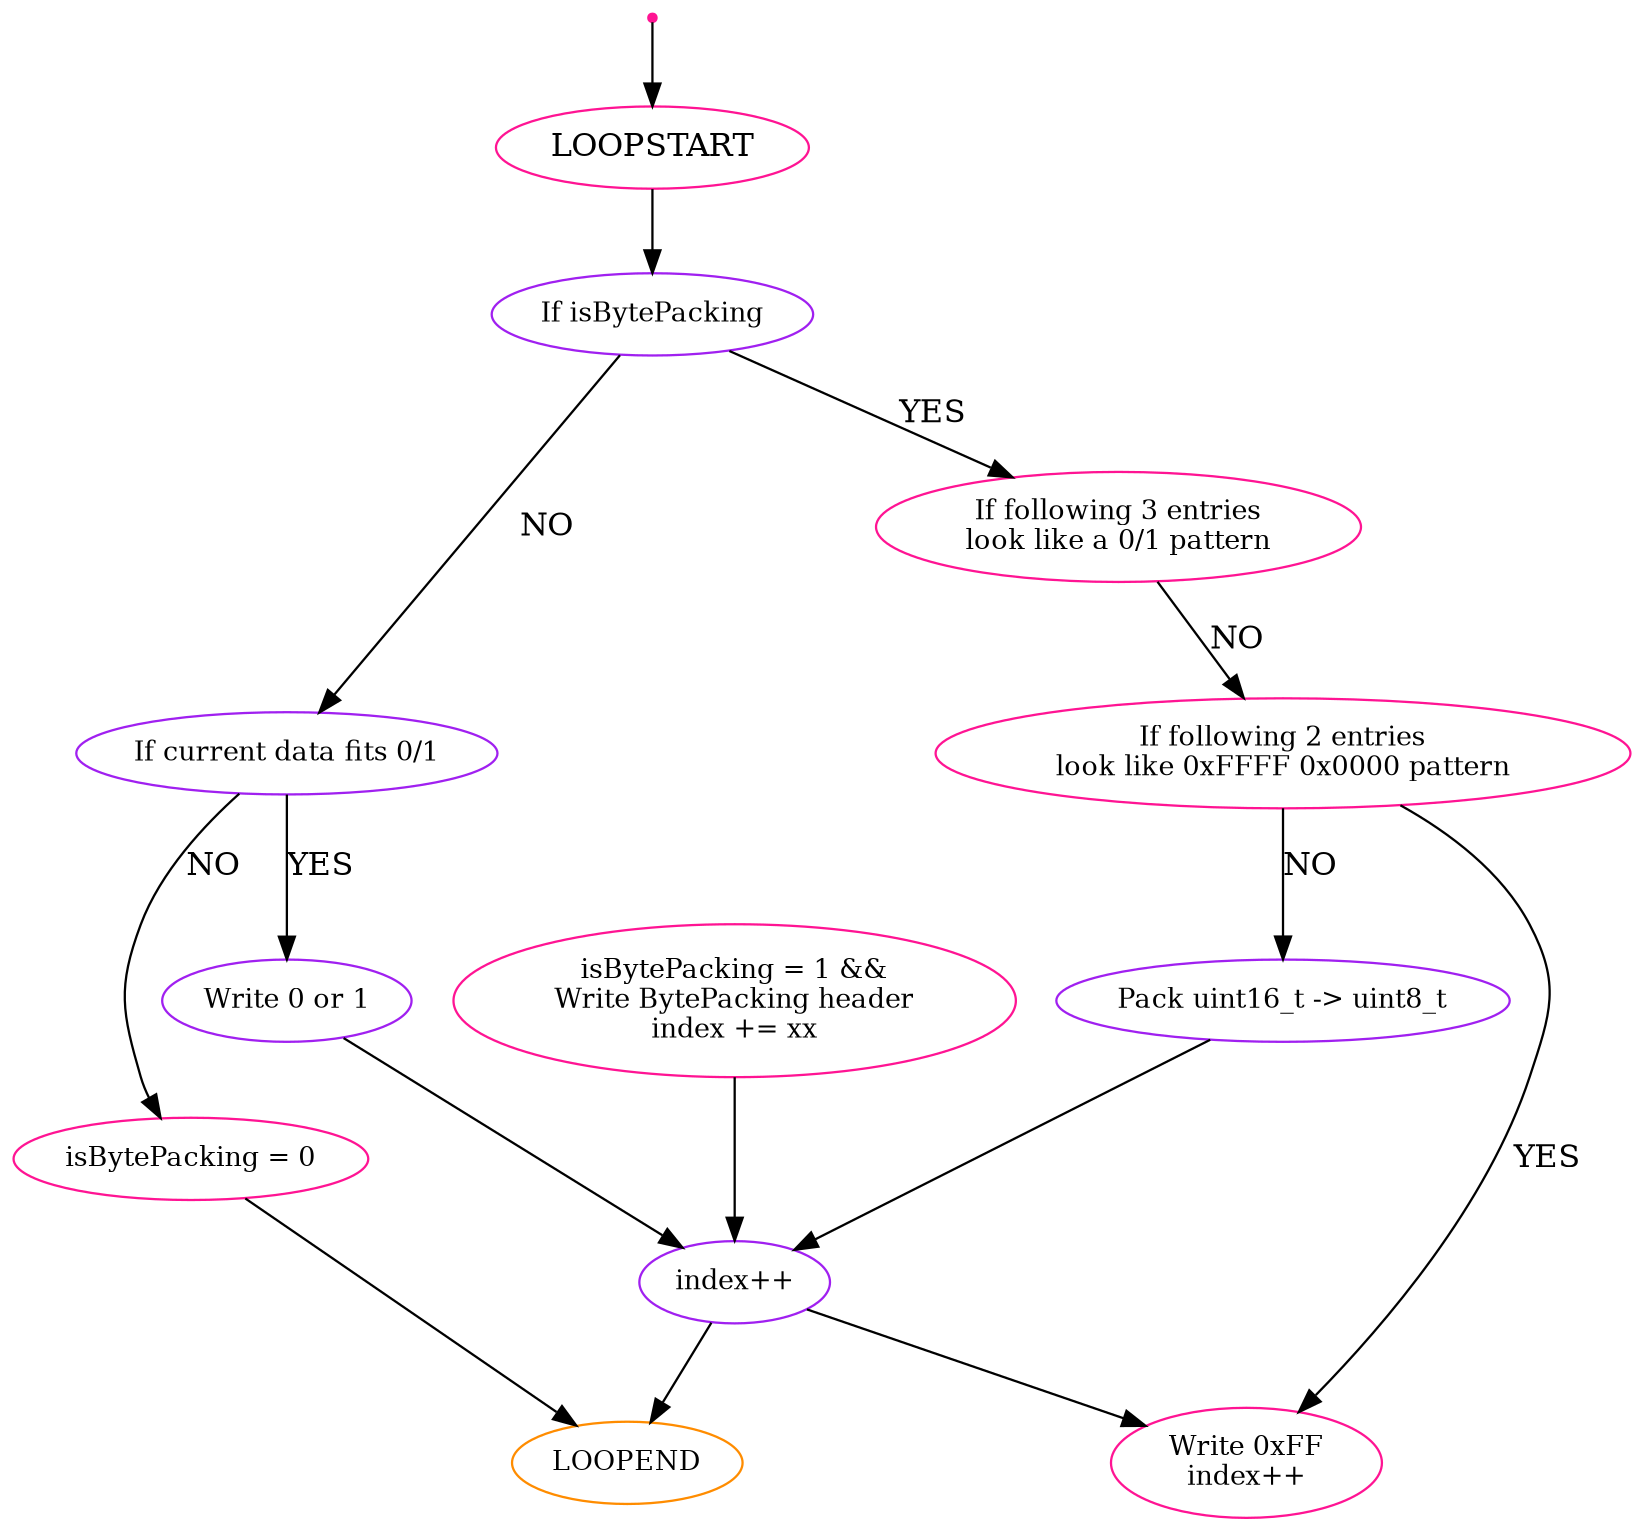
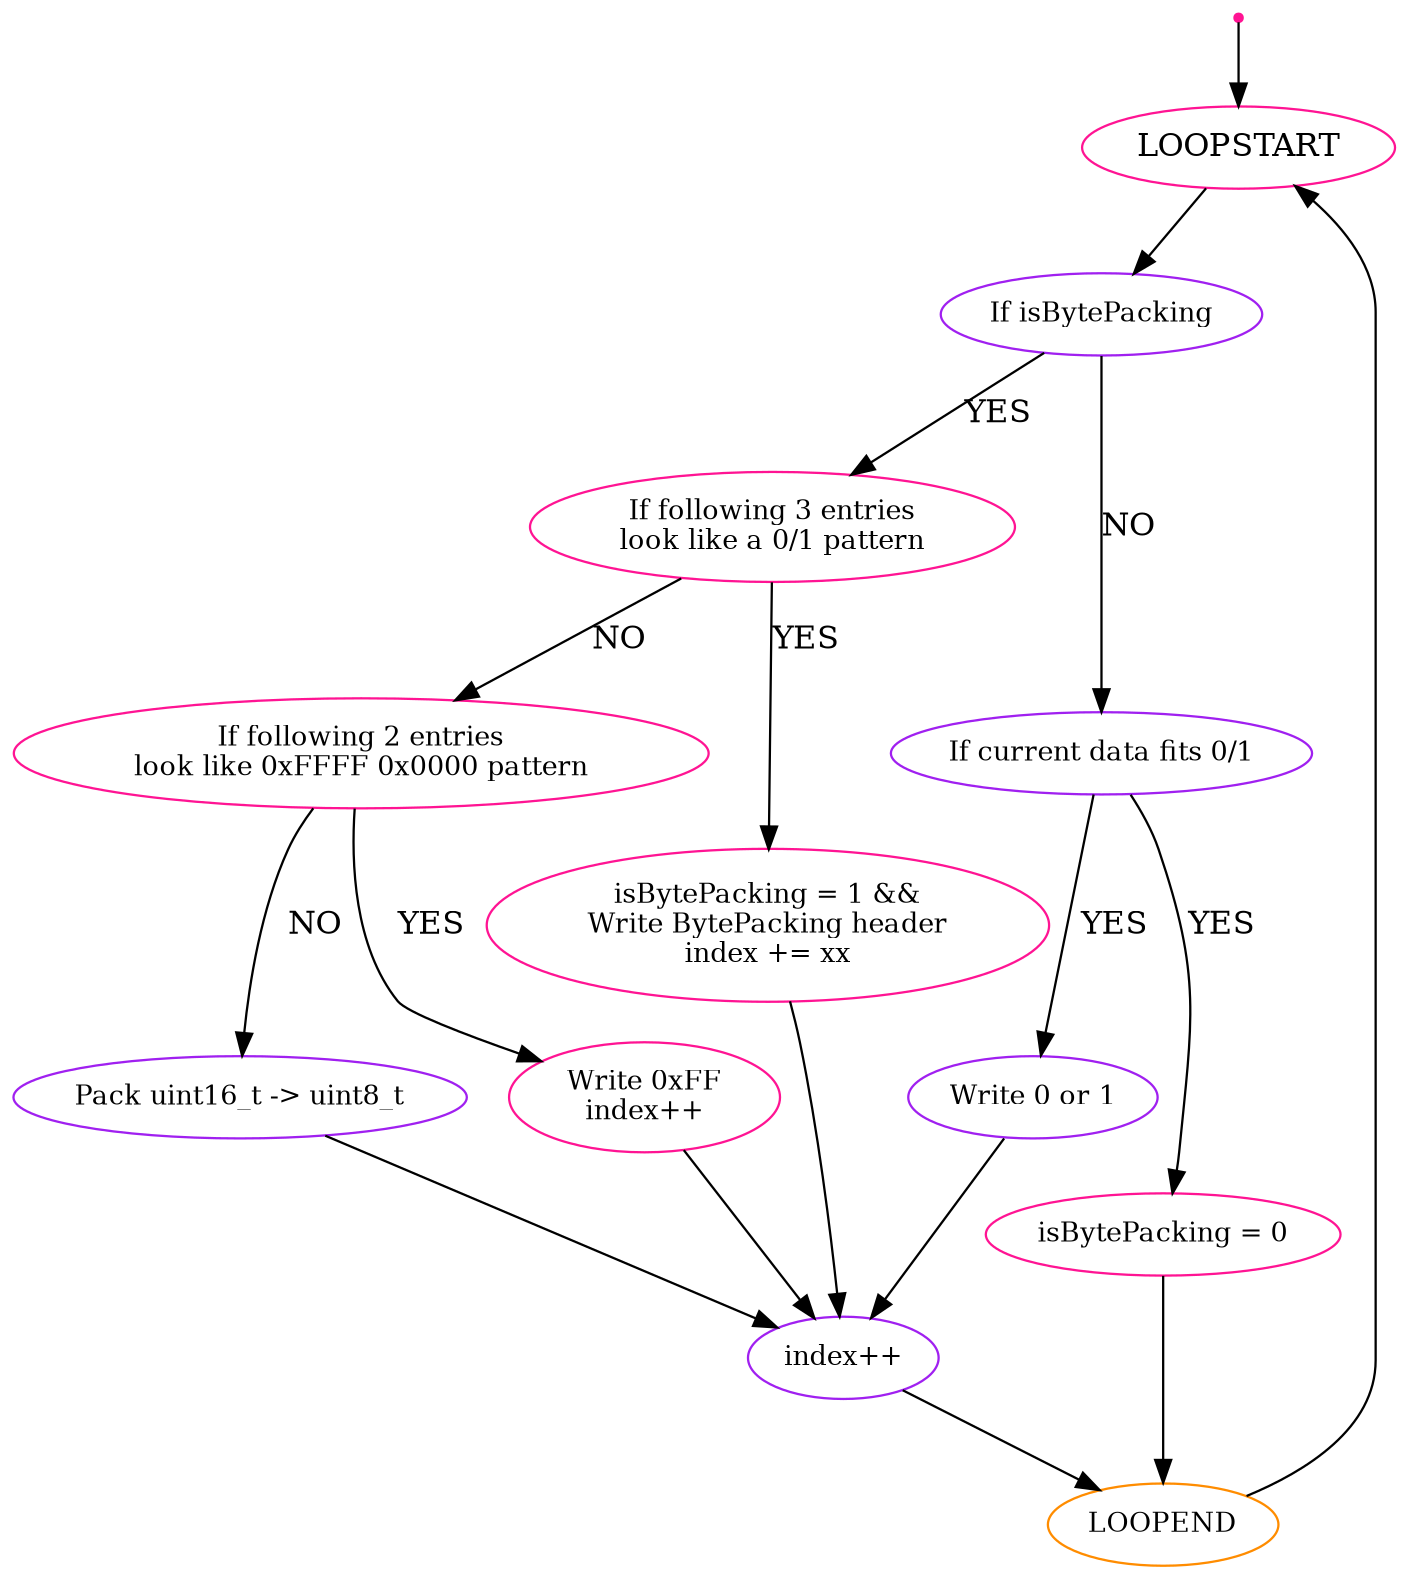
edge "If following 3 entries look like a 0/1 pattern" -> "isBytePacking = 1 && Write BytePacking header index += xx": added, label "YES"
edge "If current data fits 0/1" -> "isBytePacking = 0": label "NO" -> "YES"
edge "LOOPEND" -> "LOOPSTART": added
edge "index++" -> "Write 0xFF index++": reversed
